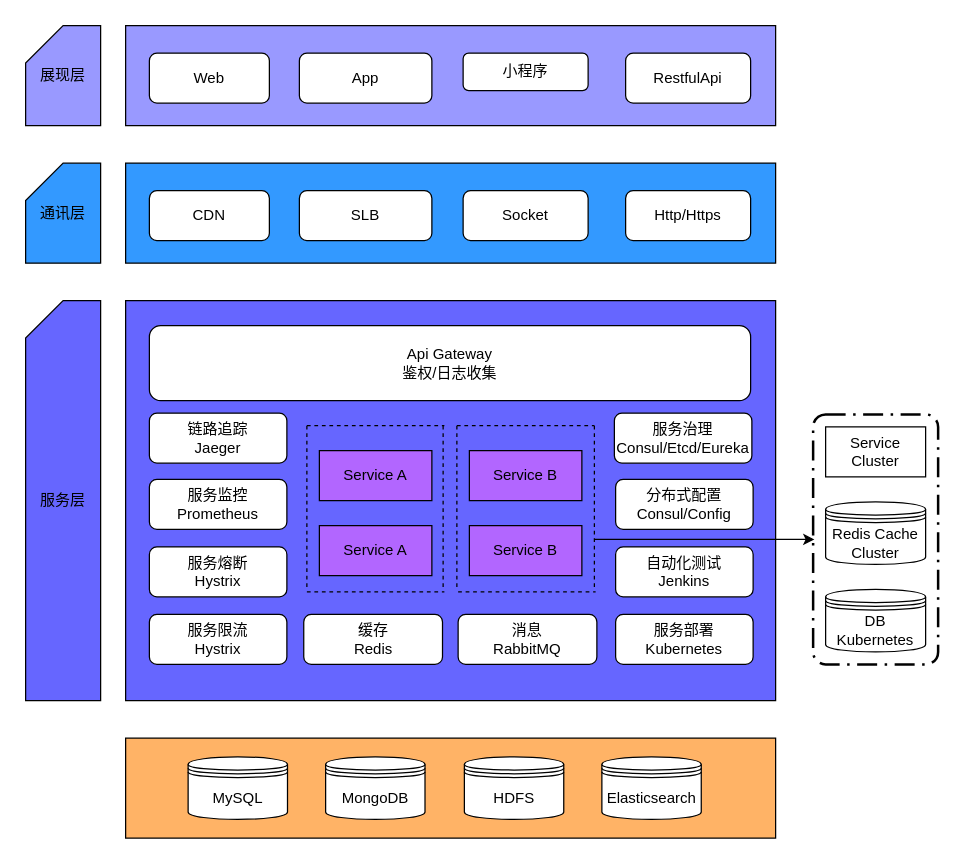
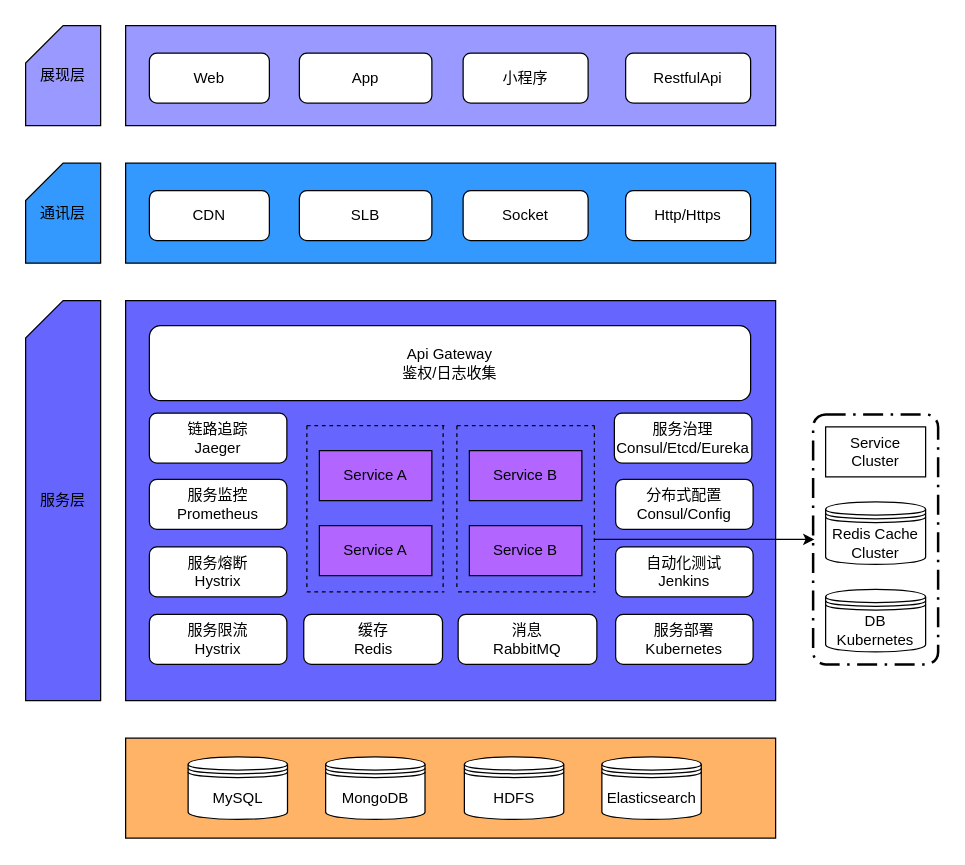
node "小程序": size 125x38 -> 125x50
